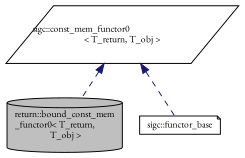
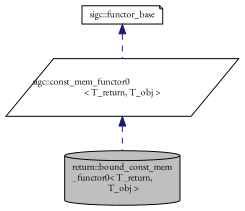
edge "sigc::functor_base" -> "sigc::const_mem_functor0 < T_return, T_obj >": reversed
